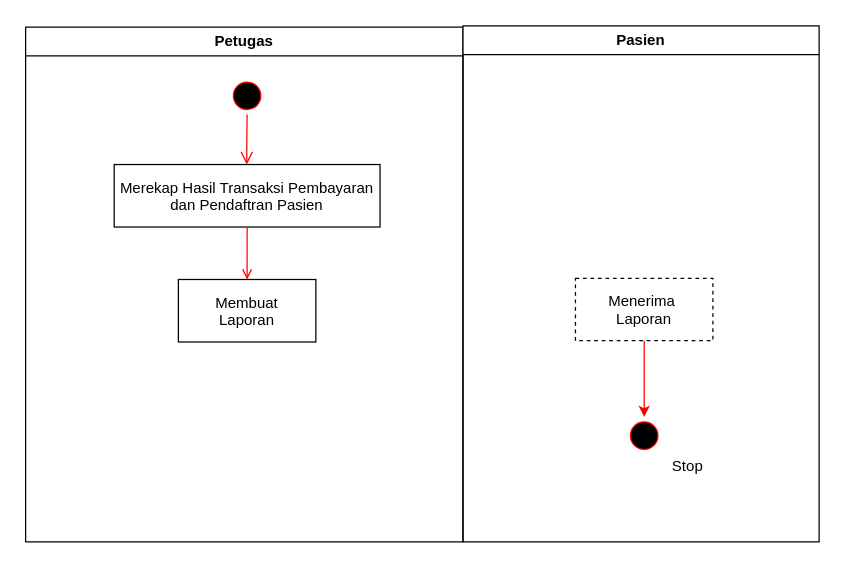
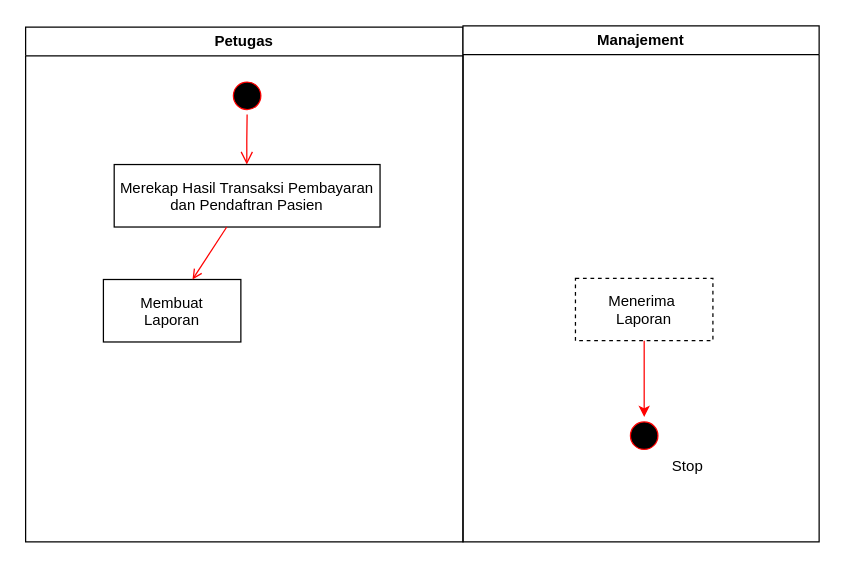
node "Pasien": label "Pasien" -> "Manajement"
node "Membuat Laporan": moved (247, 311) -> (172, 311)
